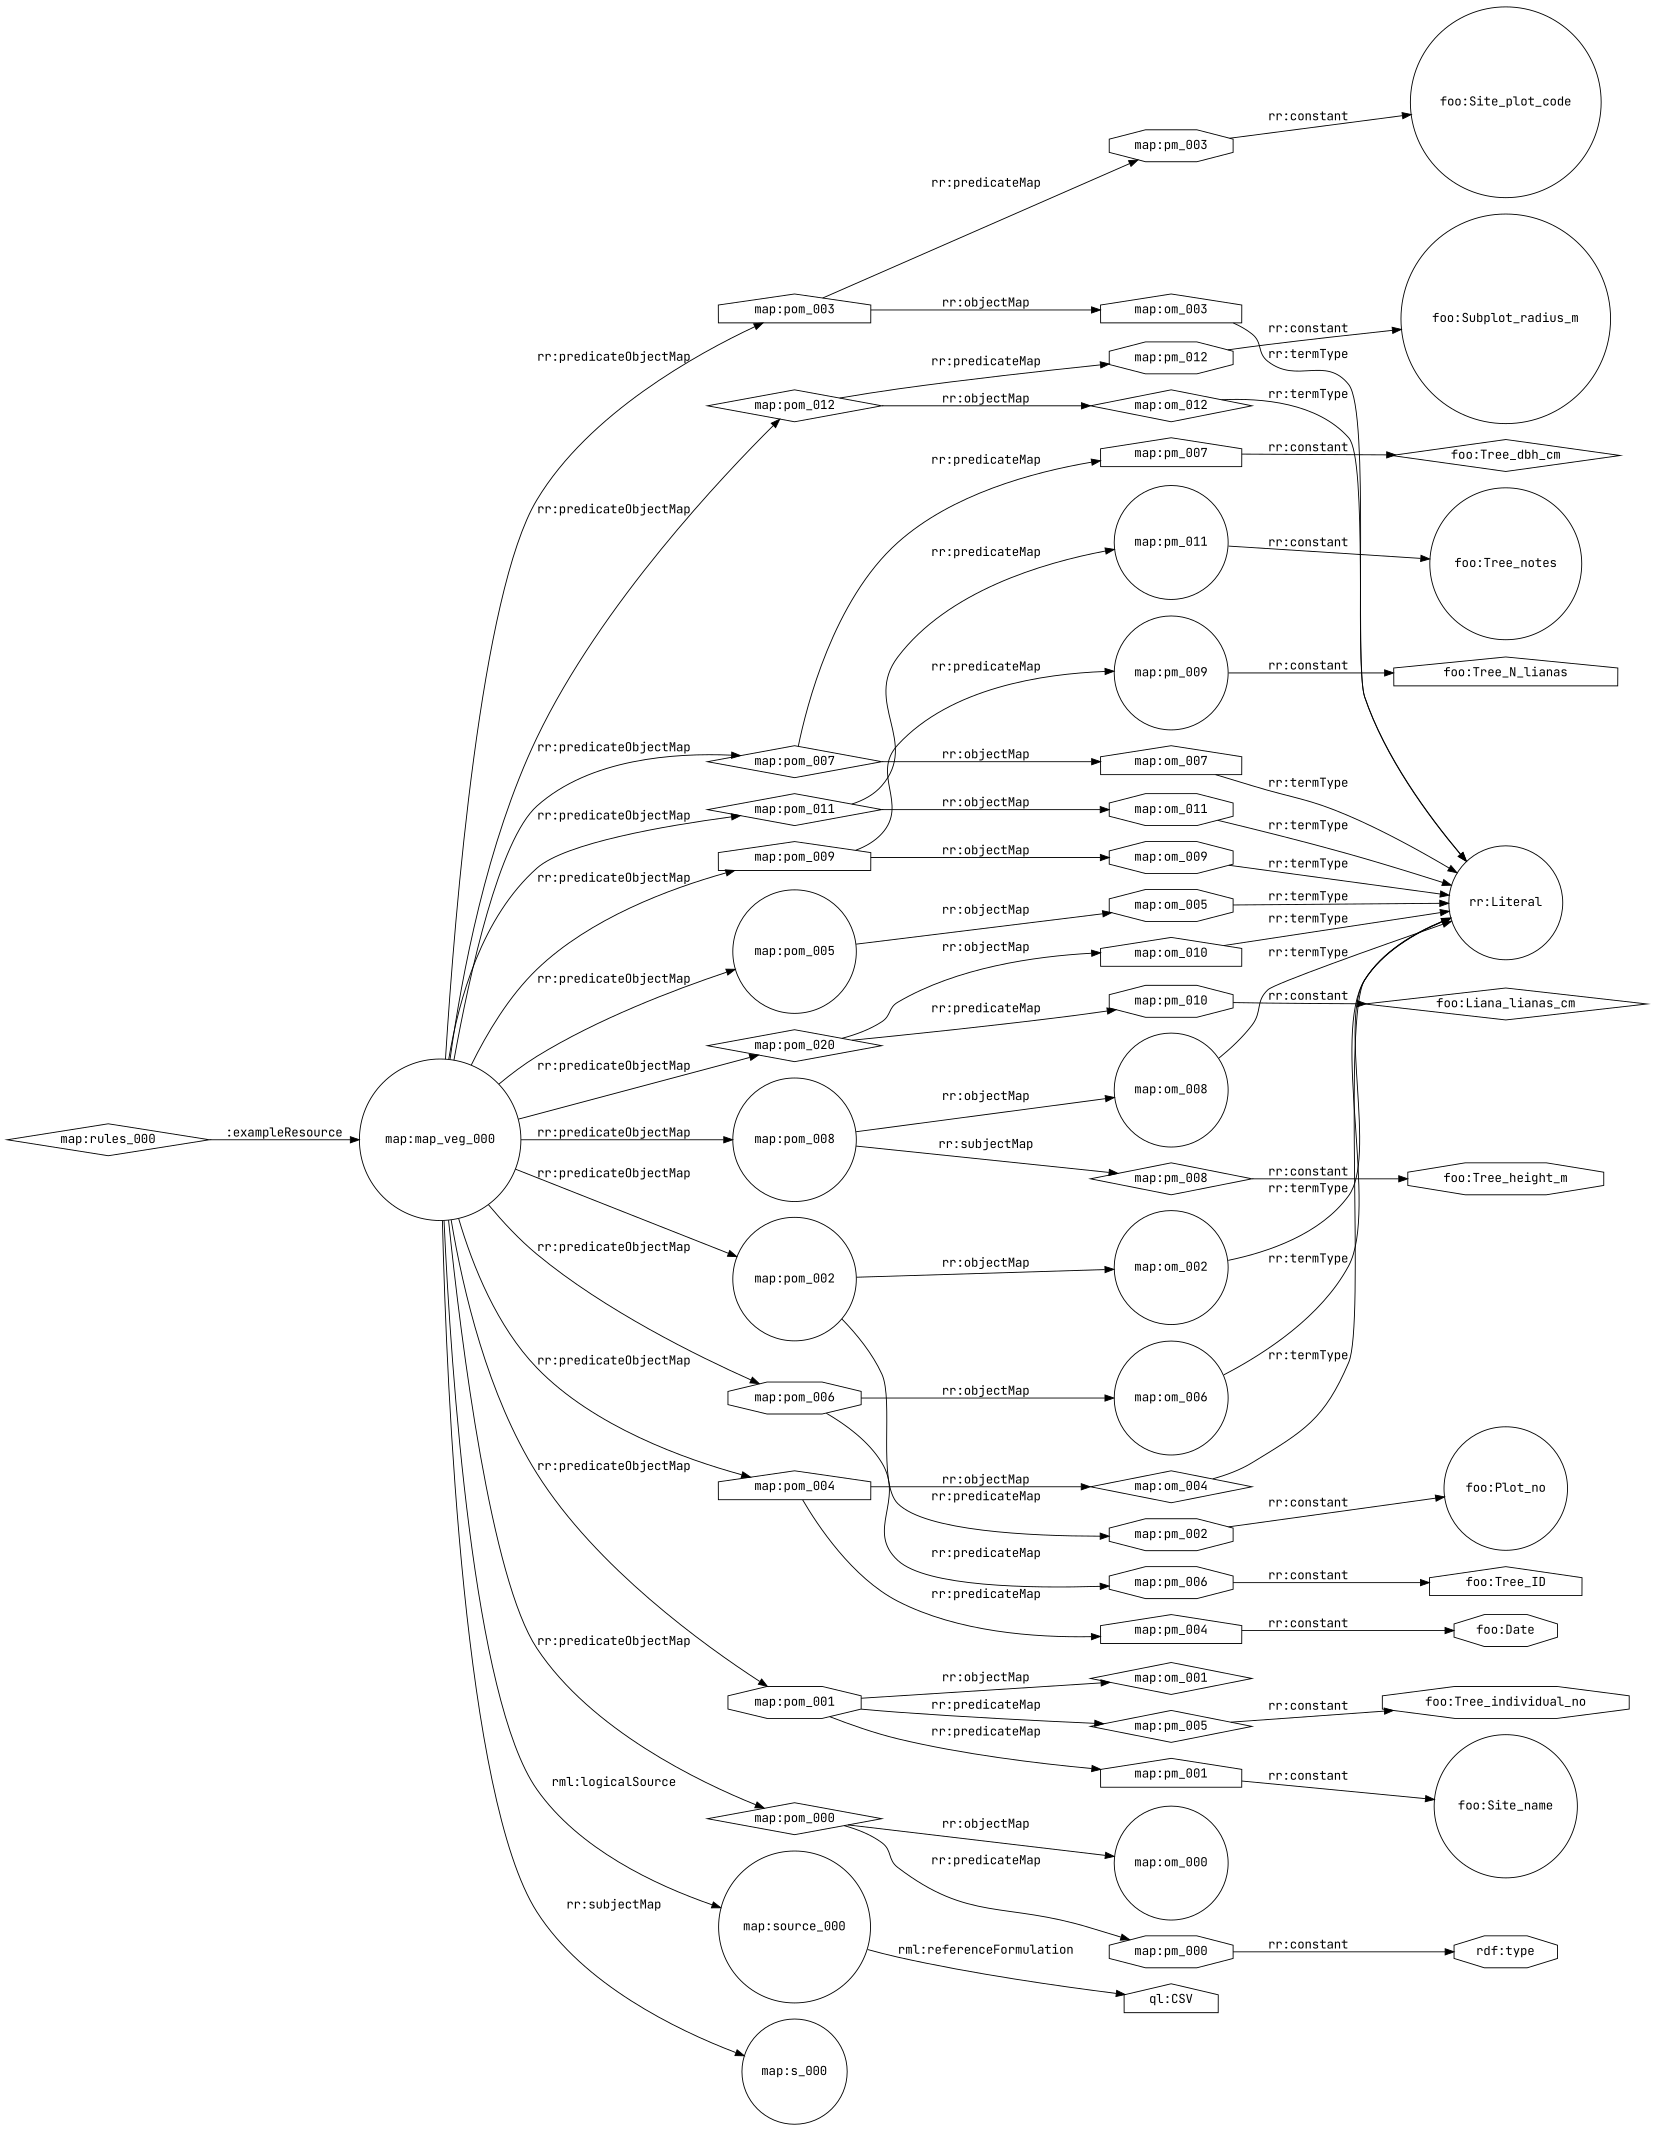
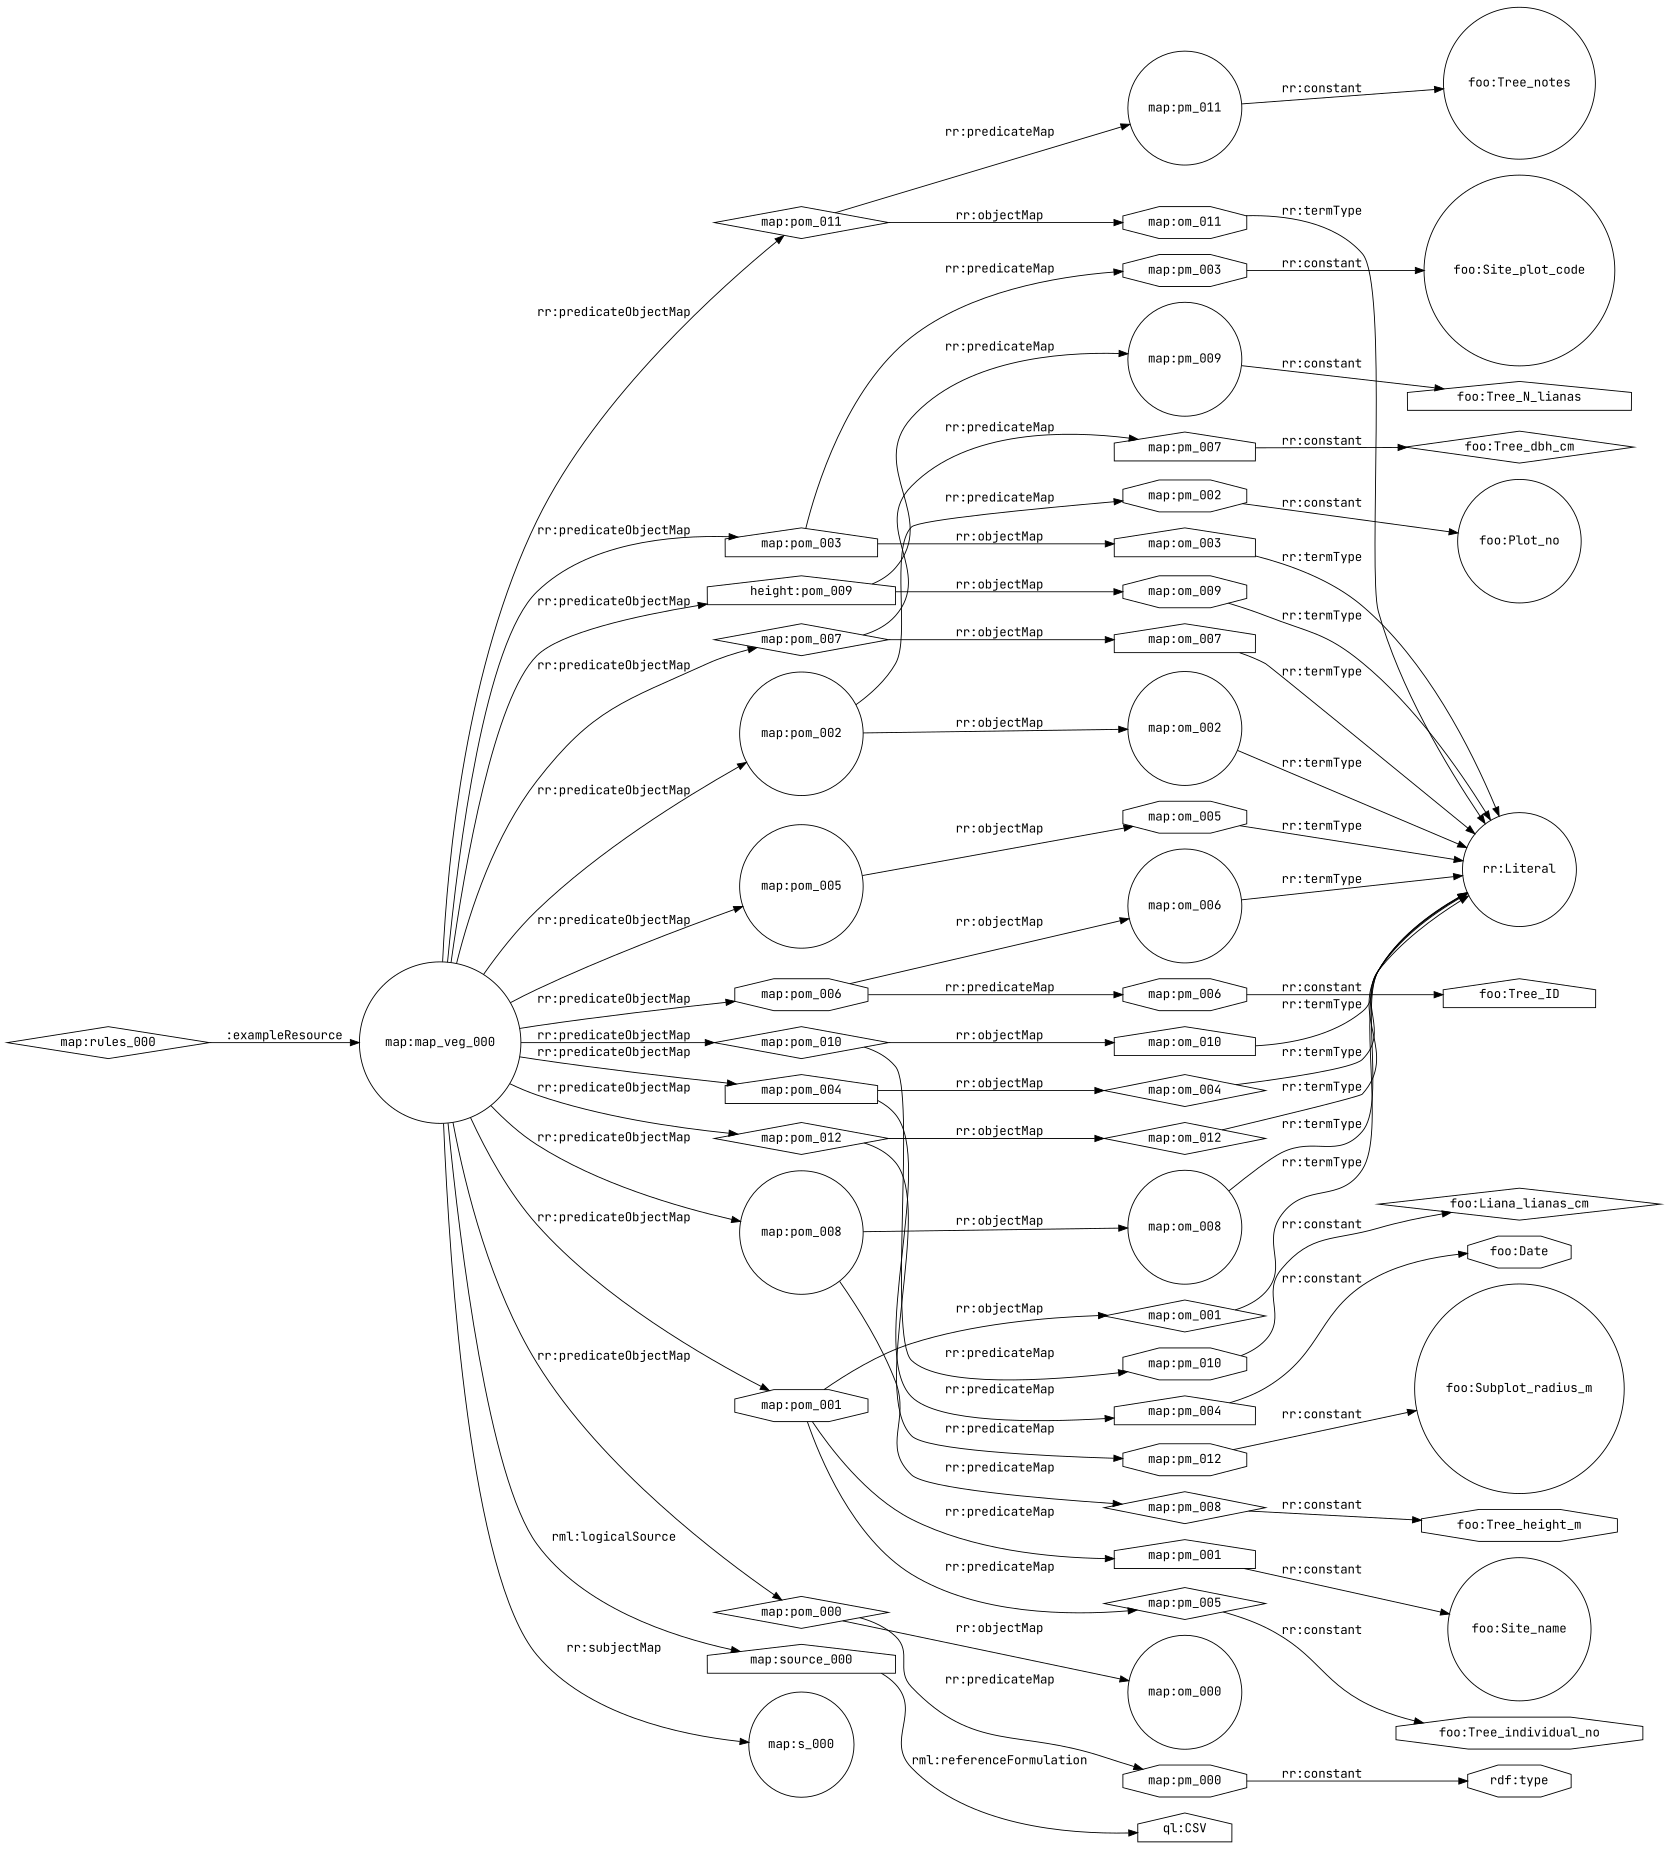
node "map:pom_009": label "map:pom_009" -> "height:pom_009"
node "map:pom_020": label "map:pom_020" -> "map:pom_010"
edge "map:om_001" -> "rr:Literal": added, label "rr:termType"
edge "map:pom_008" -> "map:pm_008": label "rr:subjectMap" -> "rr:predicateMap"
node "map:source_000": shape circle -> house
